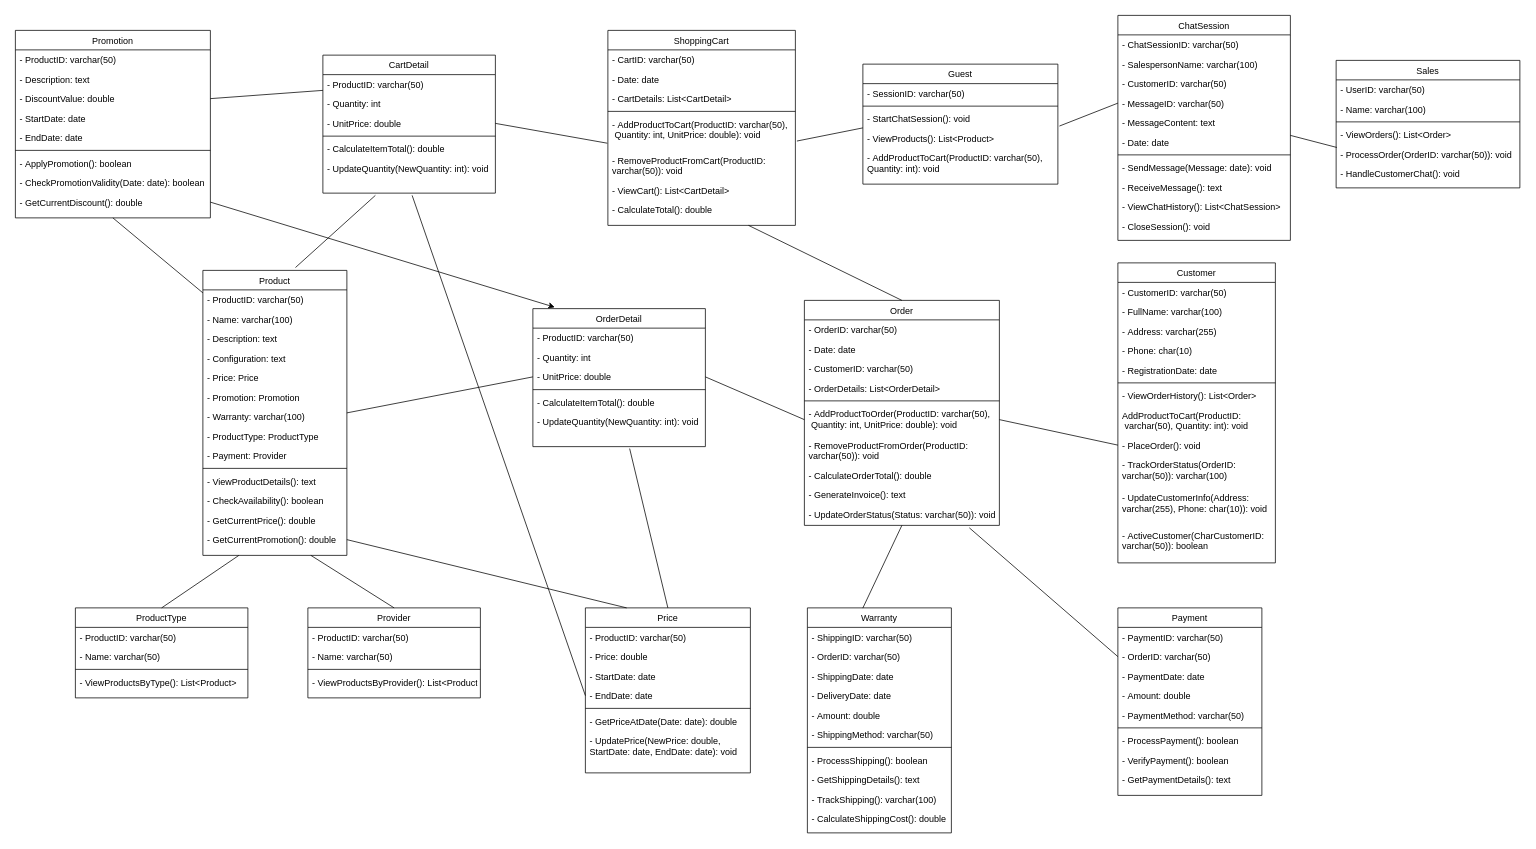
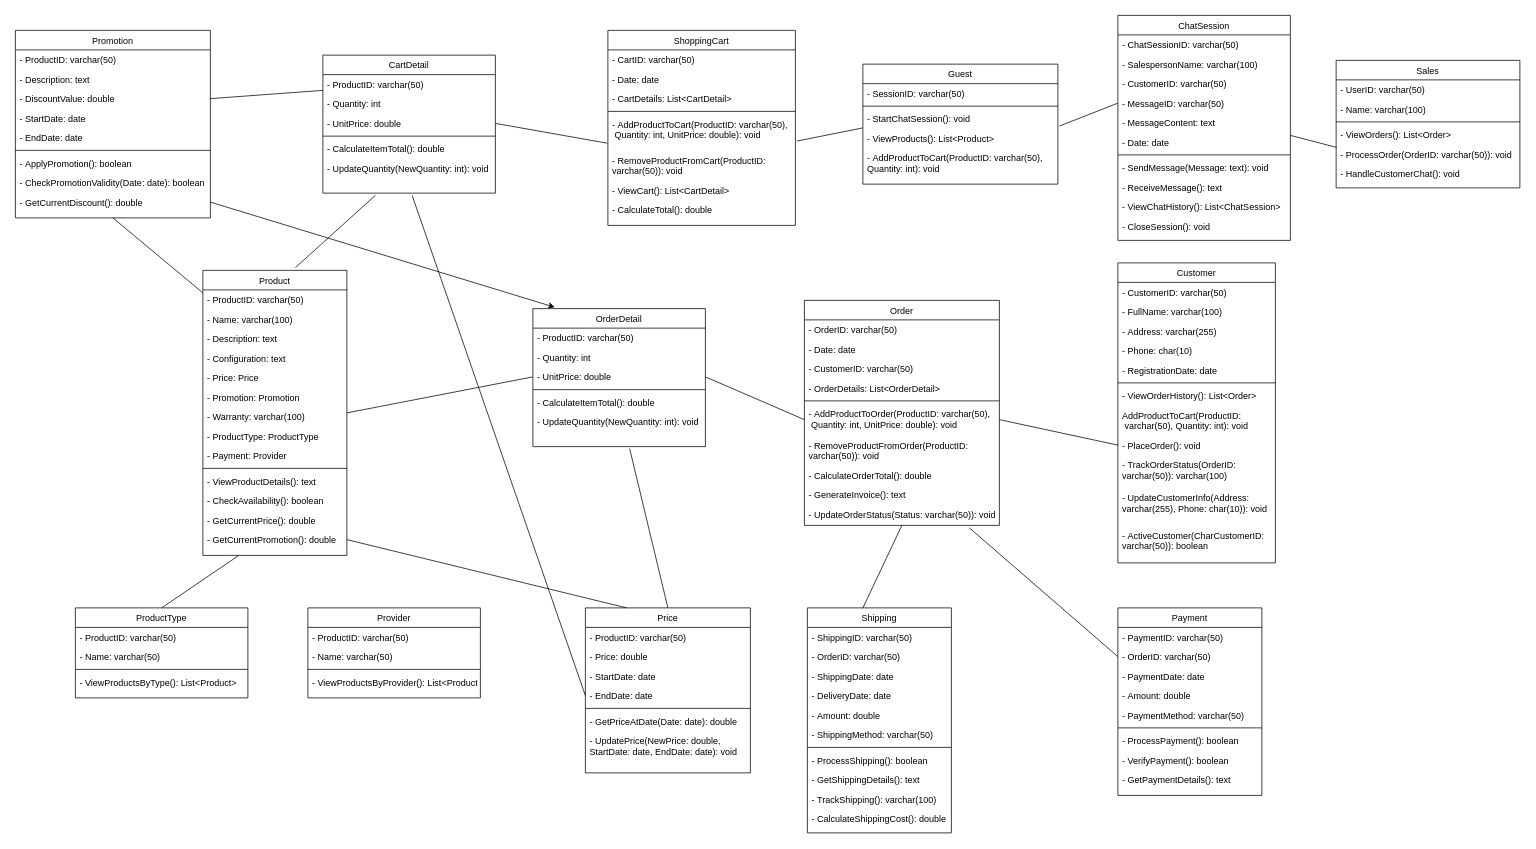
node "- SendMessage(Message: date): void": label "- SendMessage(Message: date): void" -> "- SendMessage(Message: text): void"
edge "ShoppingCart" -- "Order": removed
edge "Product" -- "Provider": removed
node "Warranty": label "Warranty" -> "Shipping"
